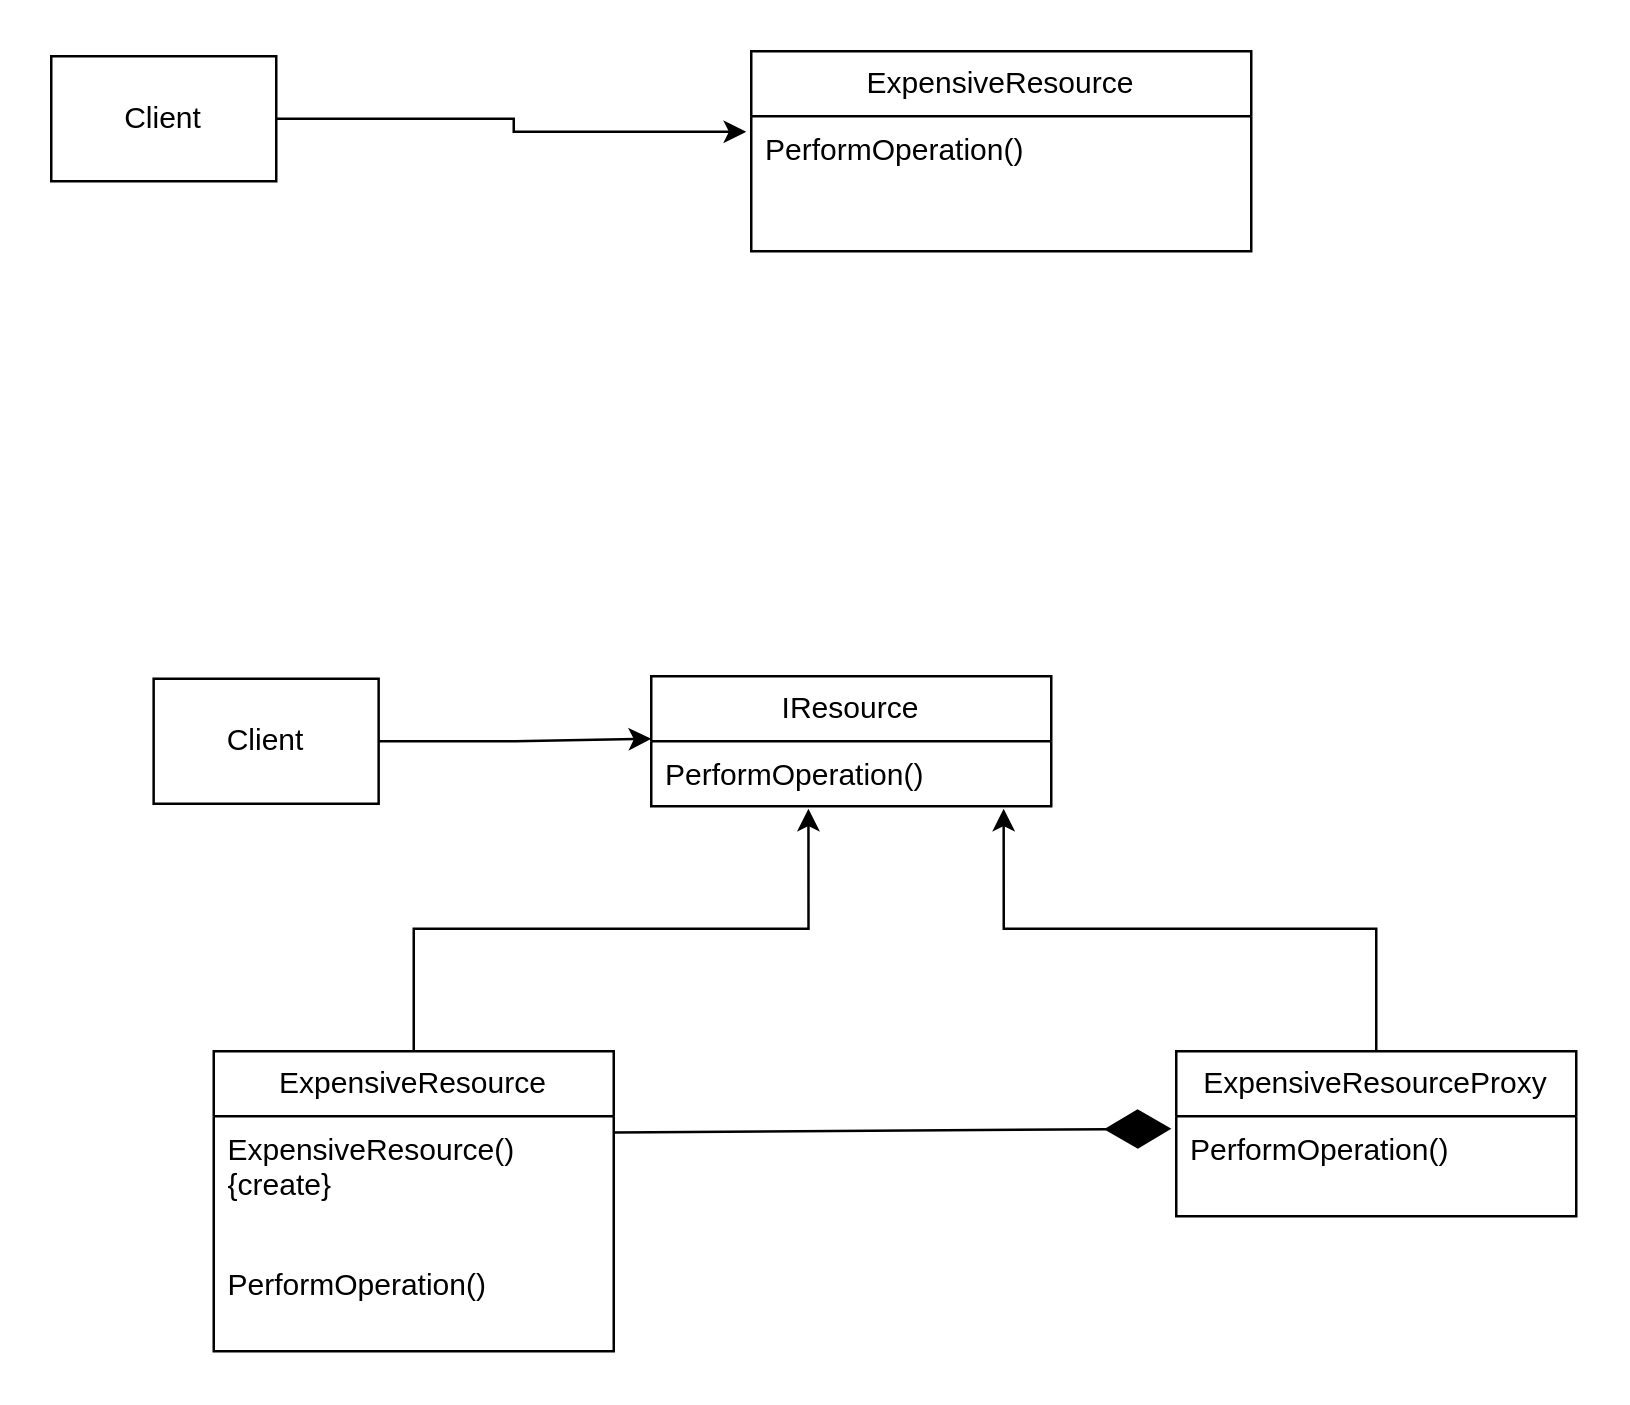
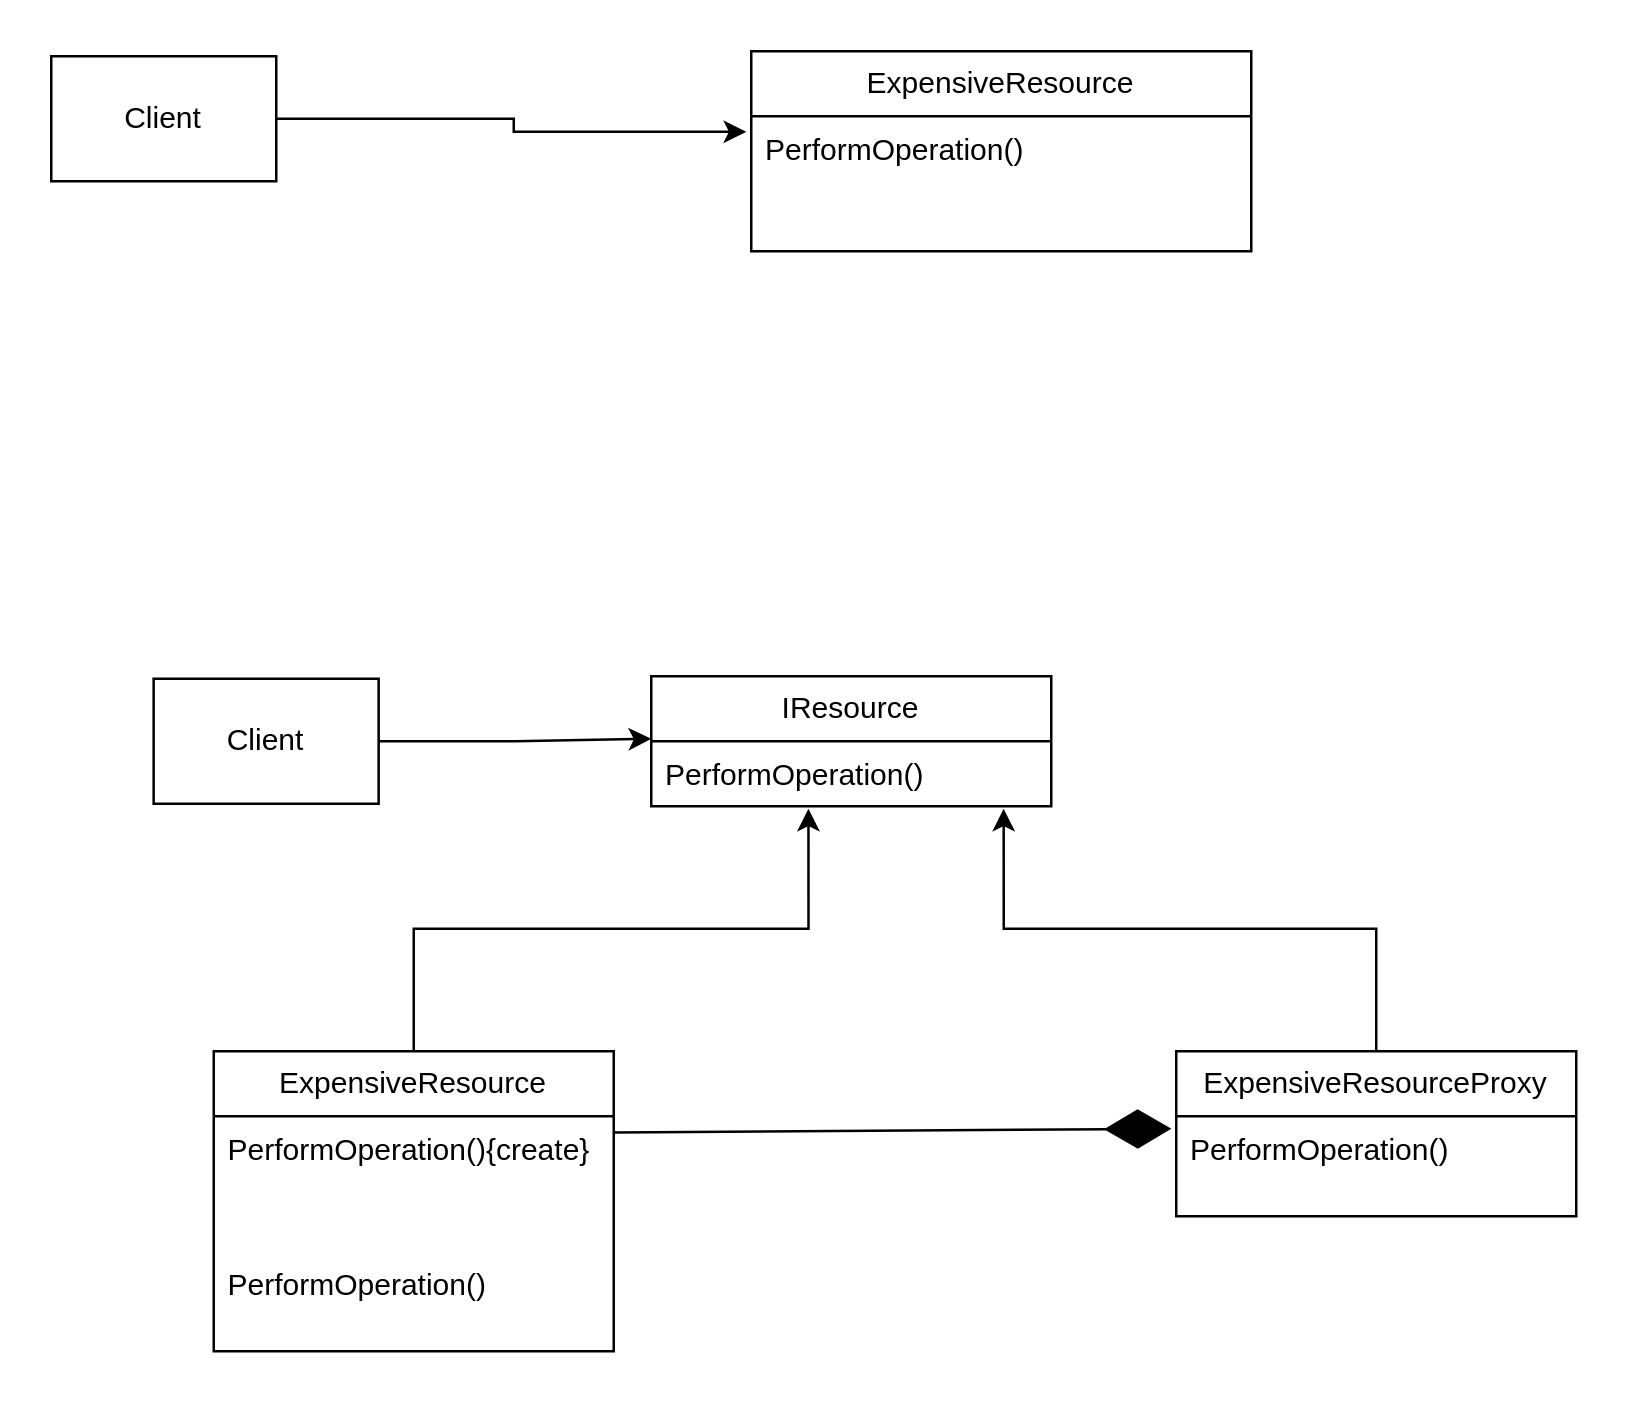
node "ExpensiveResource(){create}": label "ExpensiveResource(){create}" -> "PerformOperation(){create}"
